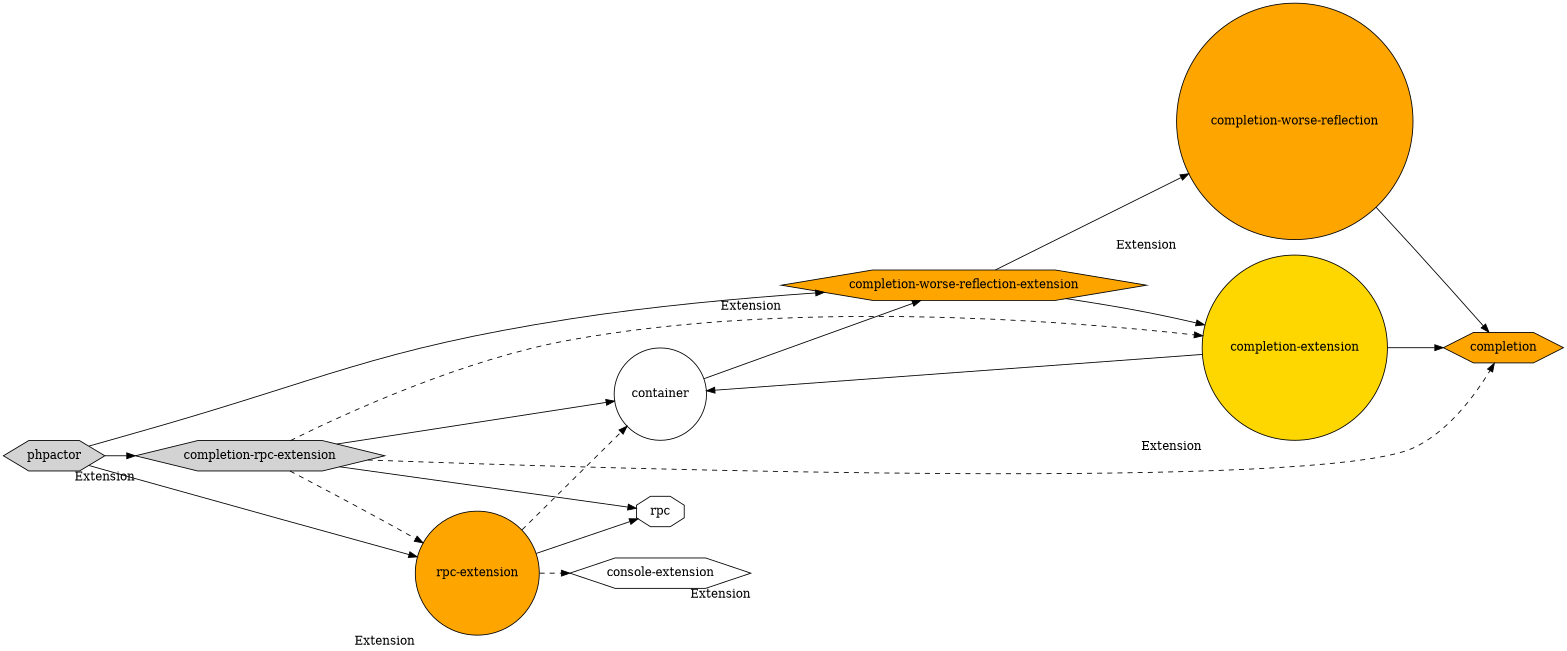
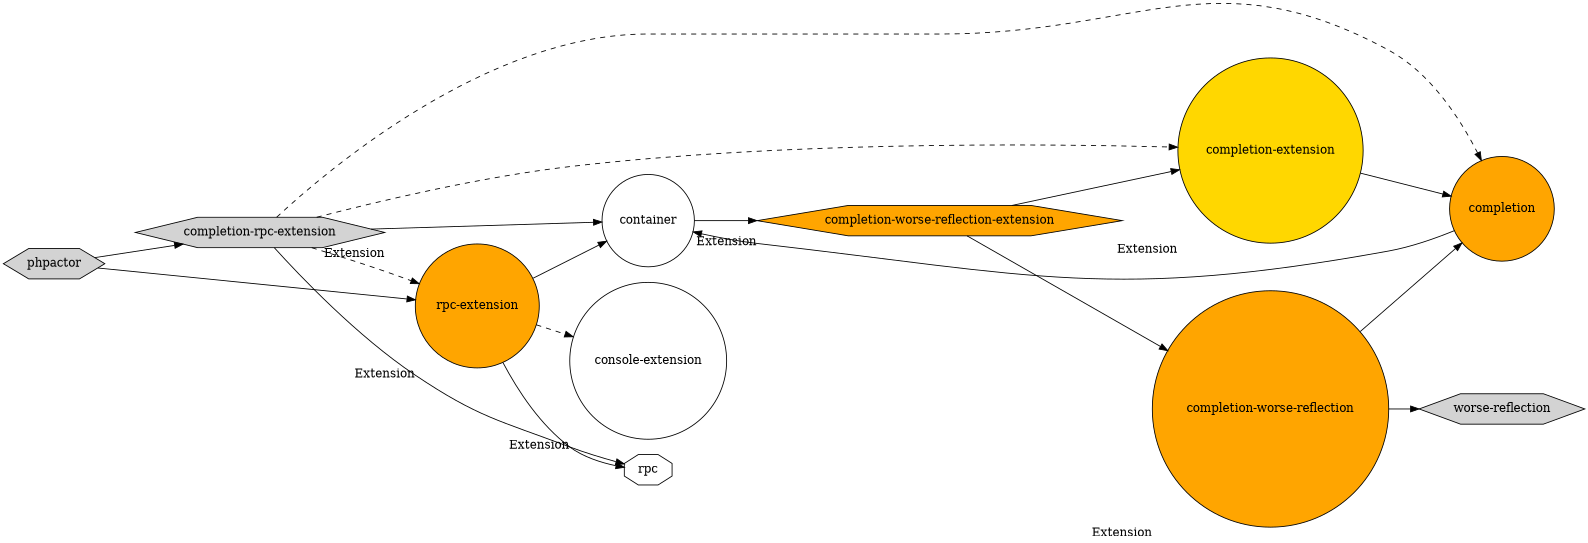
edge "phpactor" -> "completion-worse-reflection-extension Extension": removed
node "completion": shape hexagon -> circle
edge "completion-extension Extension" -> "container": now "completion" -> "container"
node "worse-reflection": added
edge "rpc-extension Extension" -> "container": style dashed -> solid
node "console-extension Extension": shape hexagon -> circle
